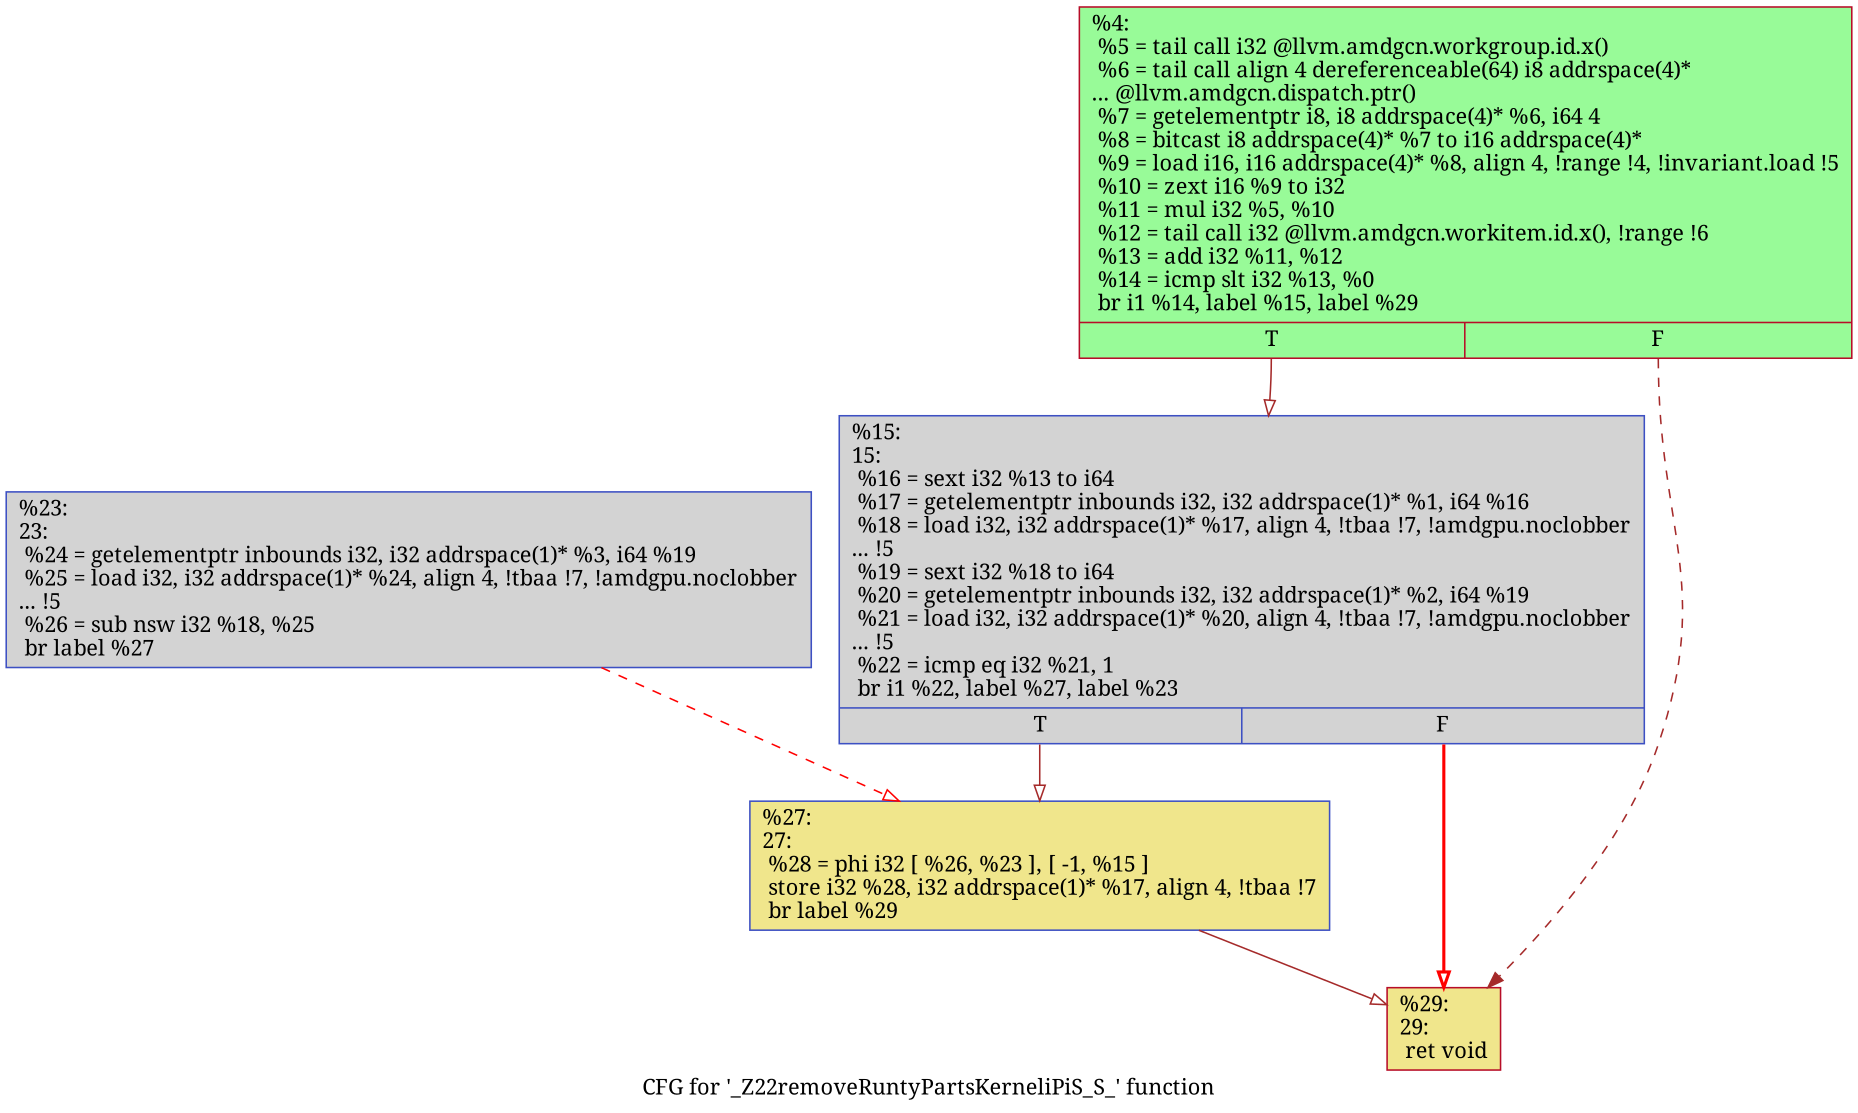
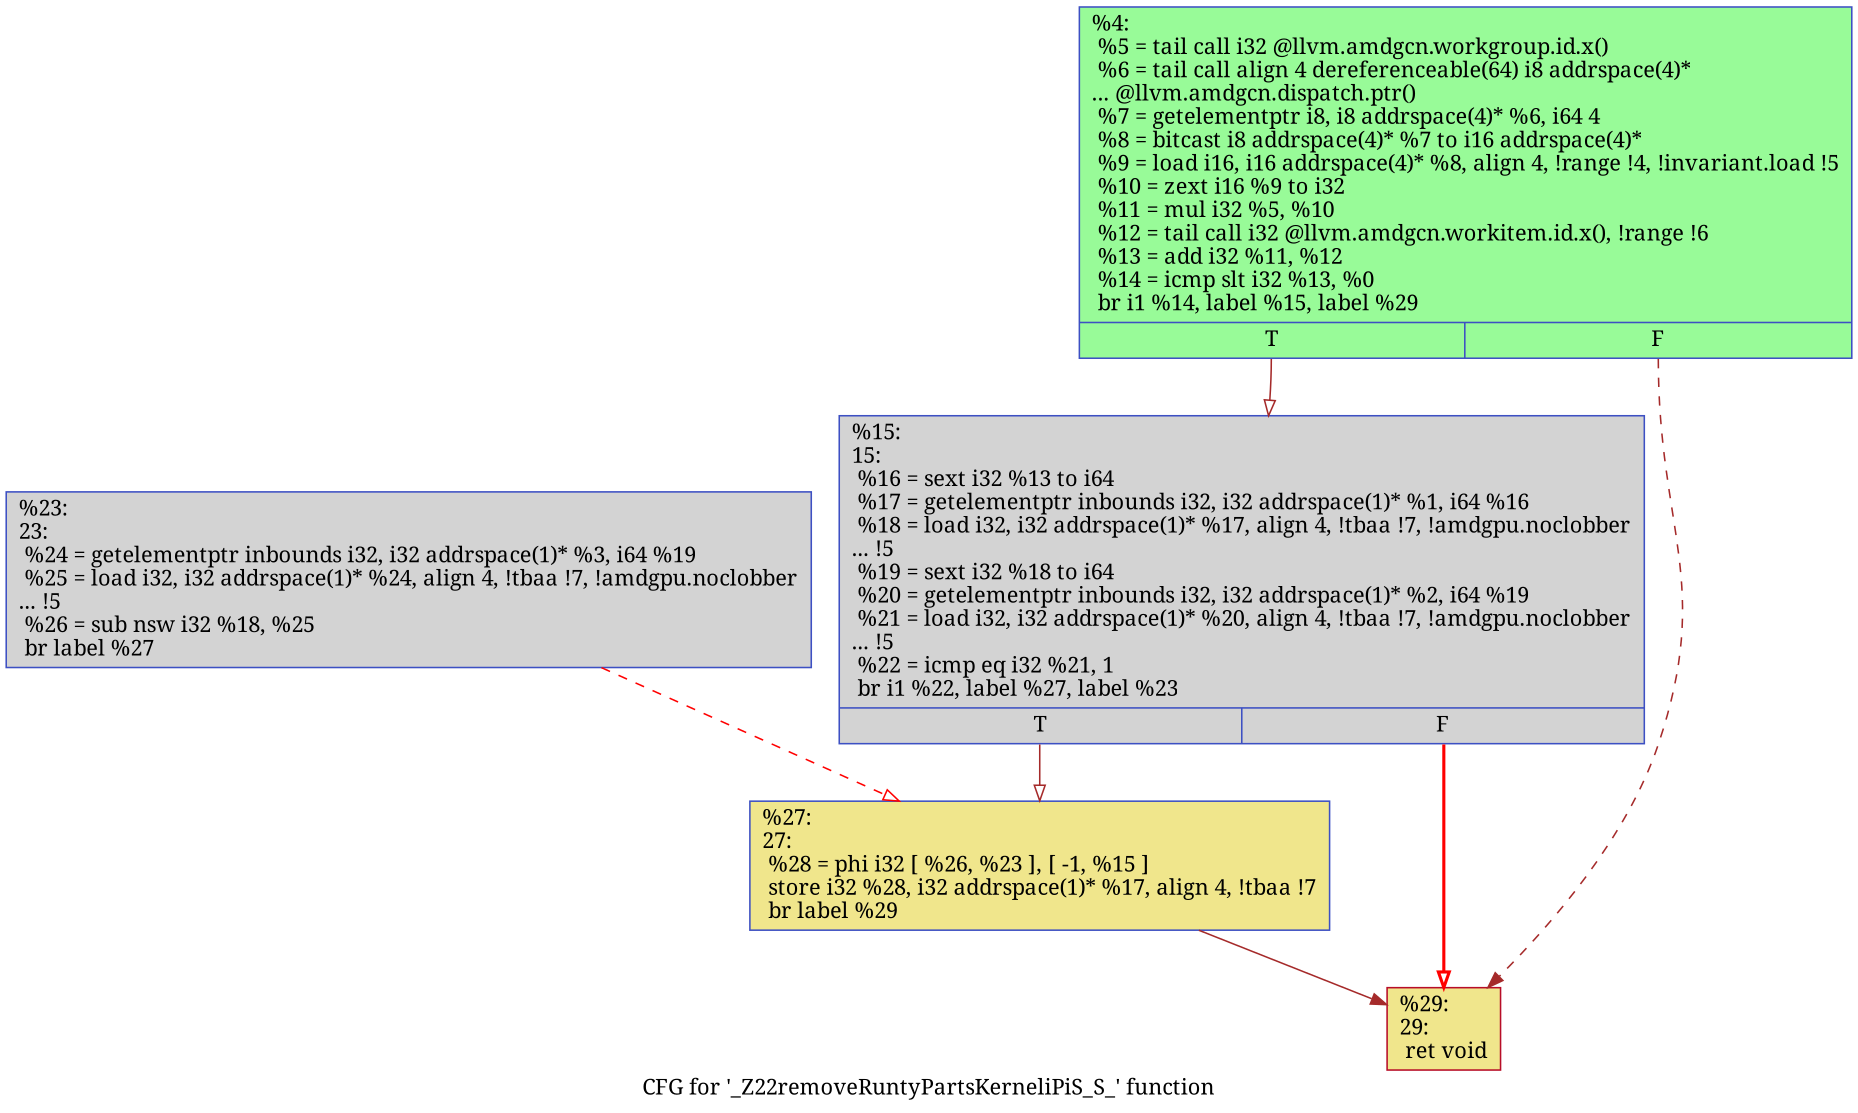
node "%4:": color #b70d28ff -> #3d50c3ff
edge "%27:" -> "%29:": arrowhead onormal -> normal
